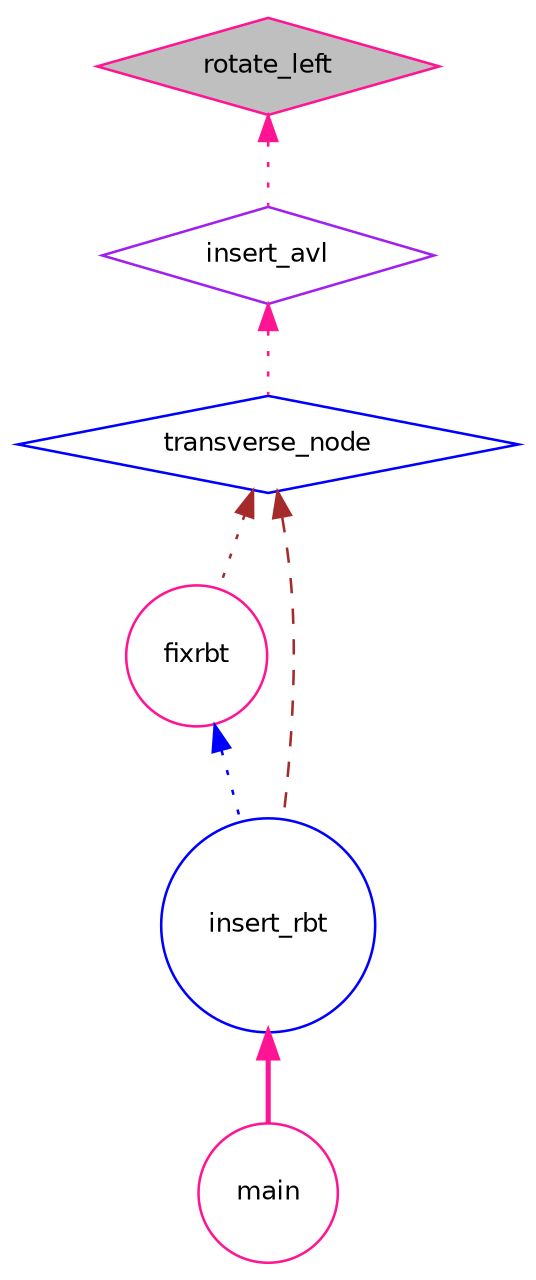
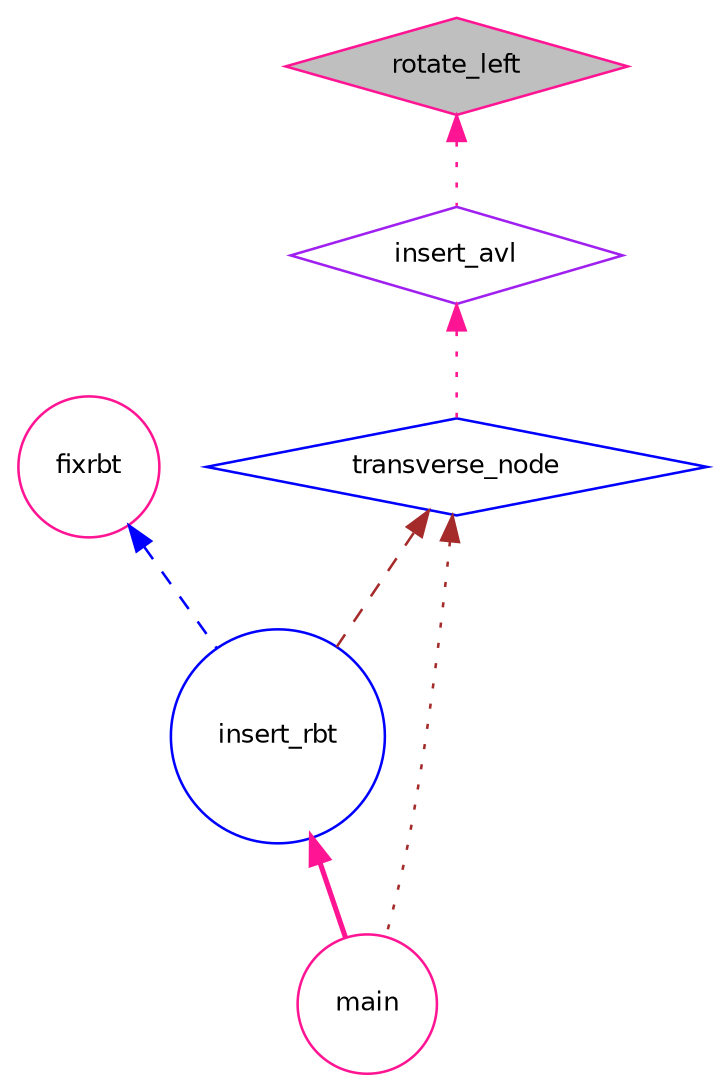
edge "fixrbt" -> "transverse_node": now "main" -> "transverse_node"
edge "insert_rbt" -> "fixrbt": style dotted -> dashed
